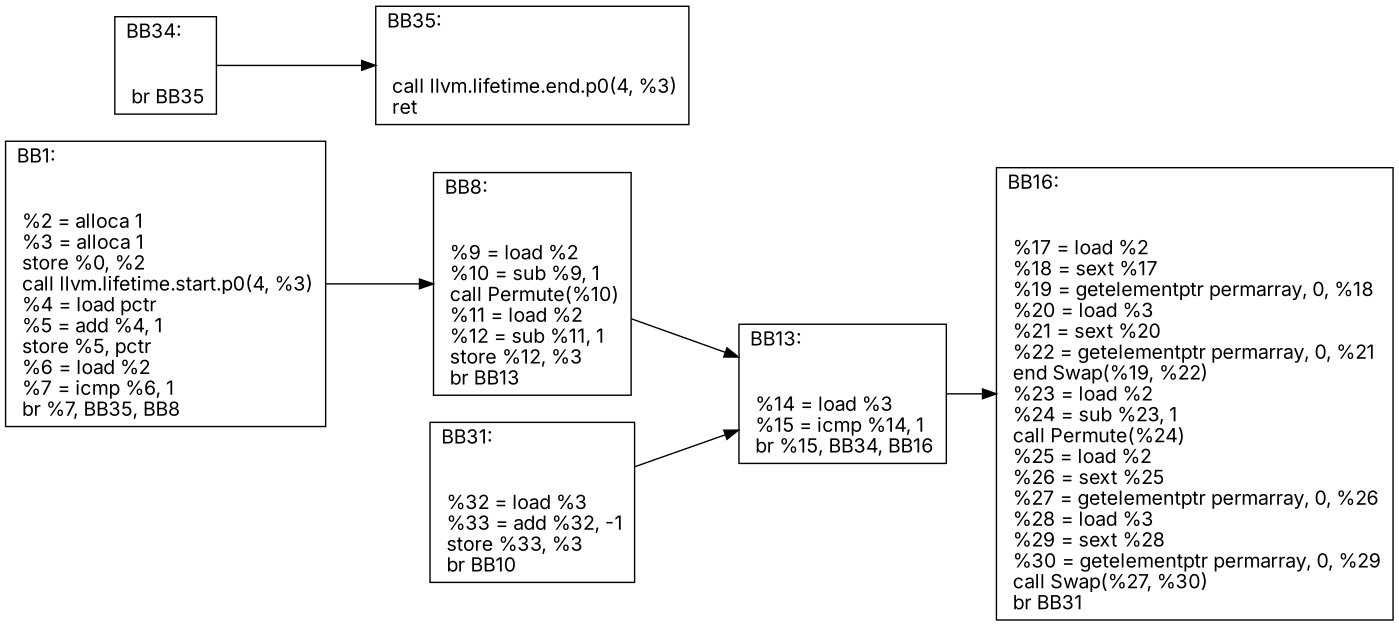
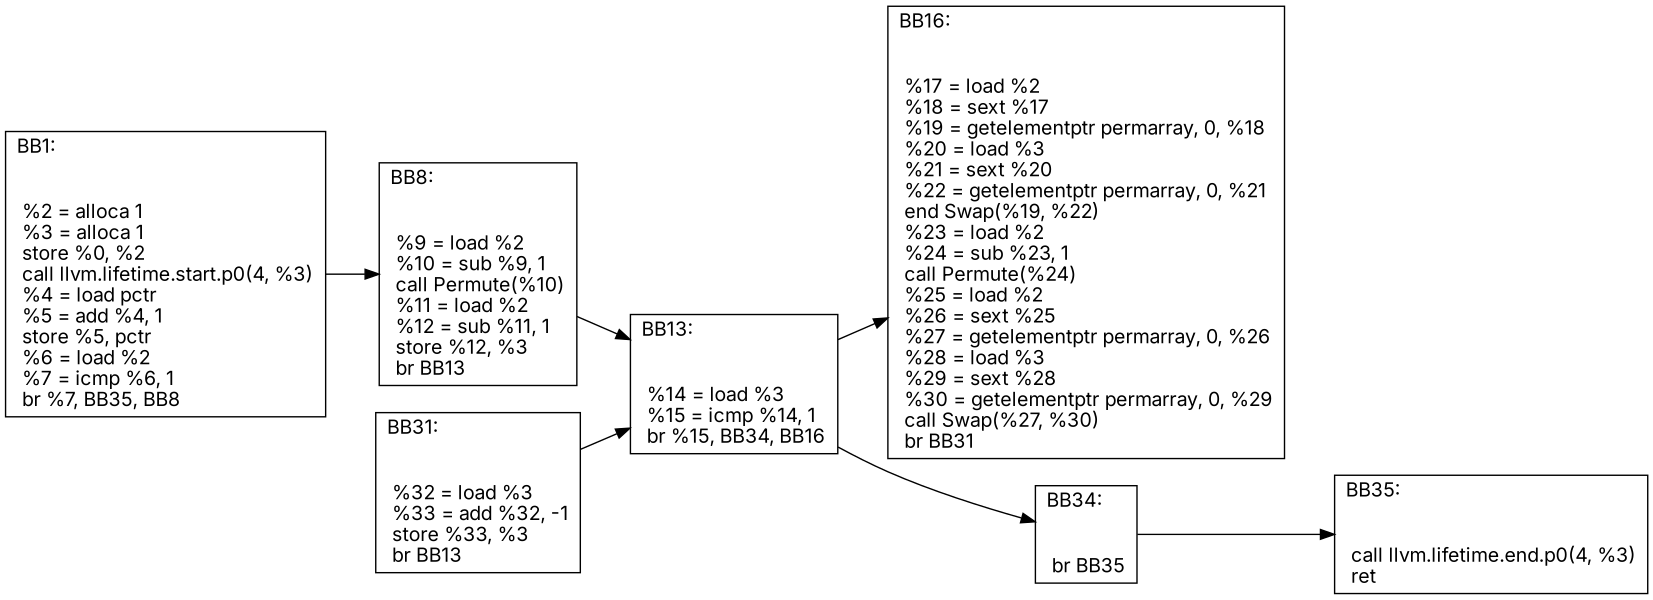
edge "BB13:" -> "BB34:": added
node "BB31:": text "br BB10" -> "br BB13"
